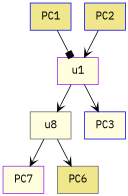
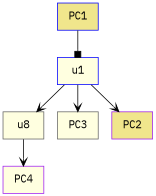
node "PC2": color blue -> purple
edge "PC2" -> "u1": reversed
node "u1": color purple -> blue
node "PC3": color blue -> gray40
node "PC7": label "PC7" -> "PC4"
node "PC6": removed
